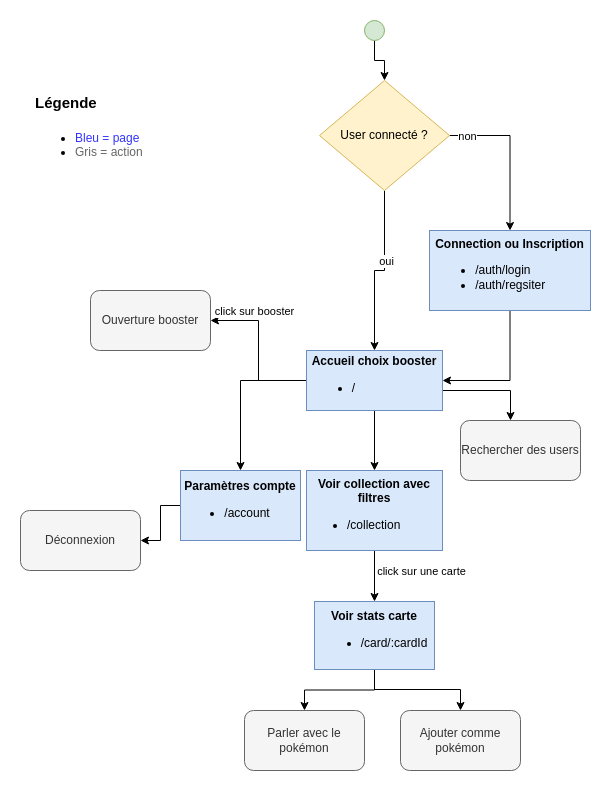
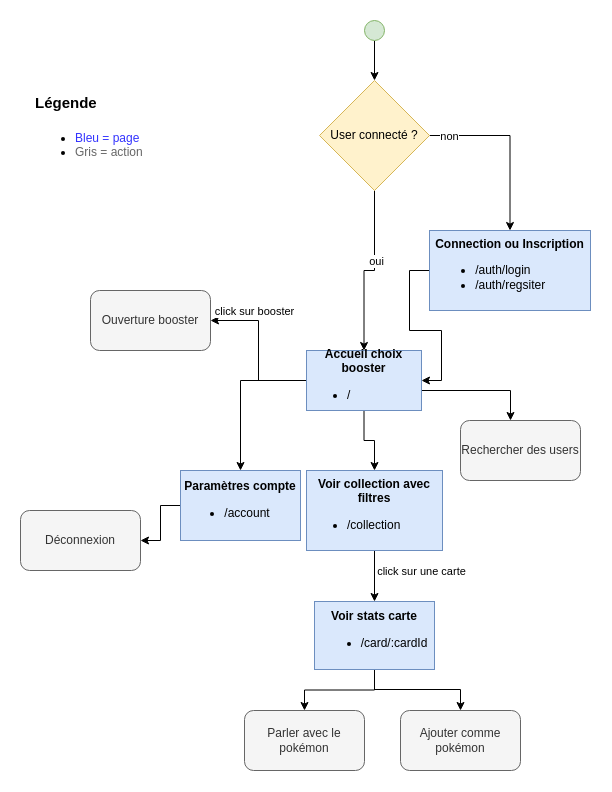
node "User connecté ?": size 130x110 -> 110x110
node "Accueil choix booster /": size 136x60 -> 115x60
